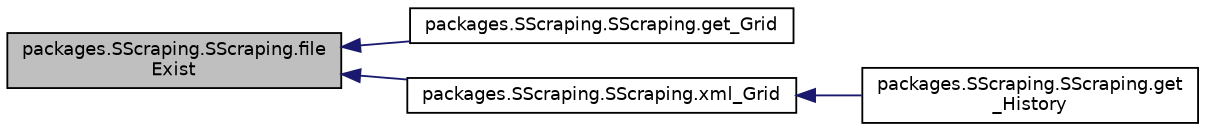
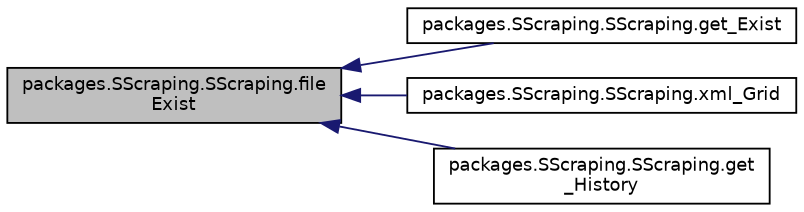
node "packages.SScraping.SScraping.get_Grid": label "packages.SScraping.SScraping.get_Grid" -> "packages.SScraping.SScraping.get_Exist"
edge "packages.SScraping.SScraping.get _History" -> "packages.SScraping.SScraping.xml_Grid": now "packages.SScraping.SScraping.get _History" -> "packages.SScraping.SScraping.file Exist"
